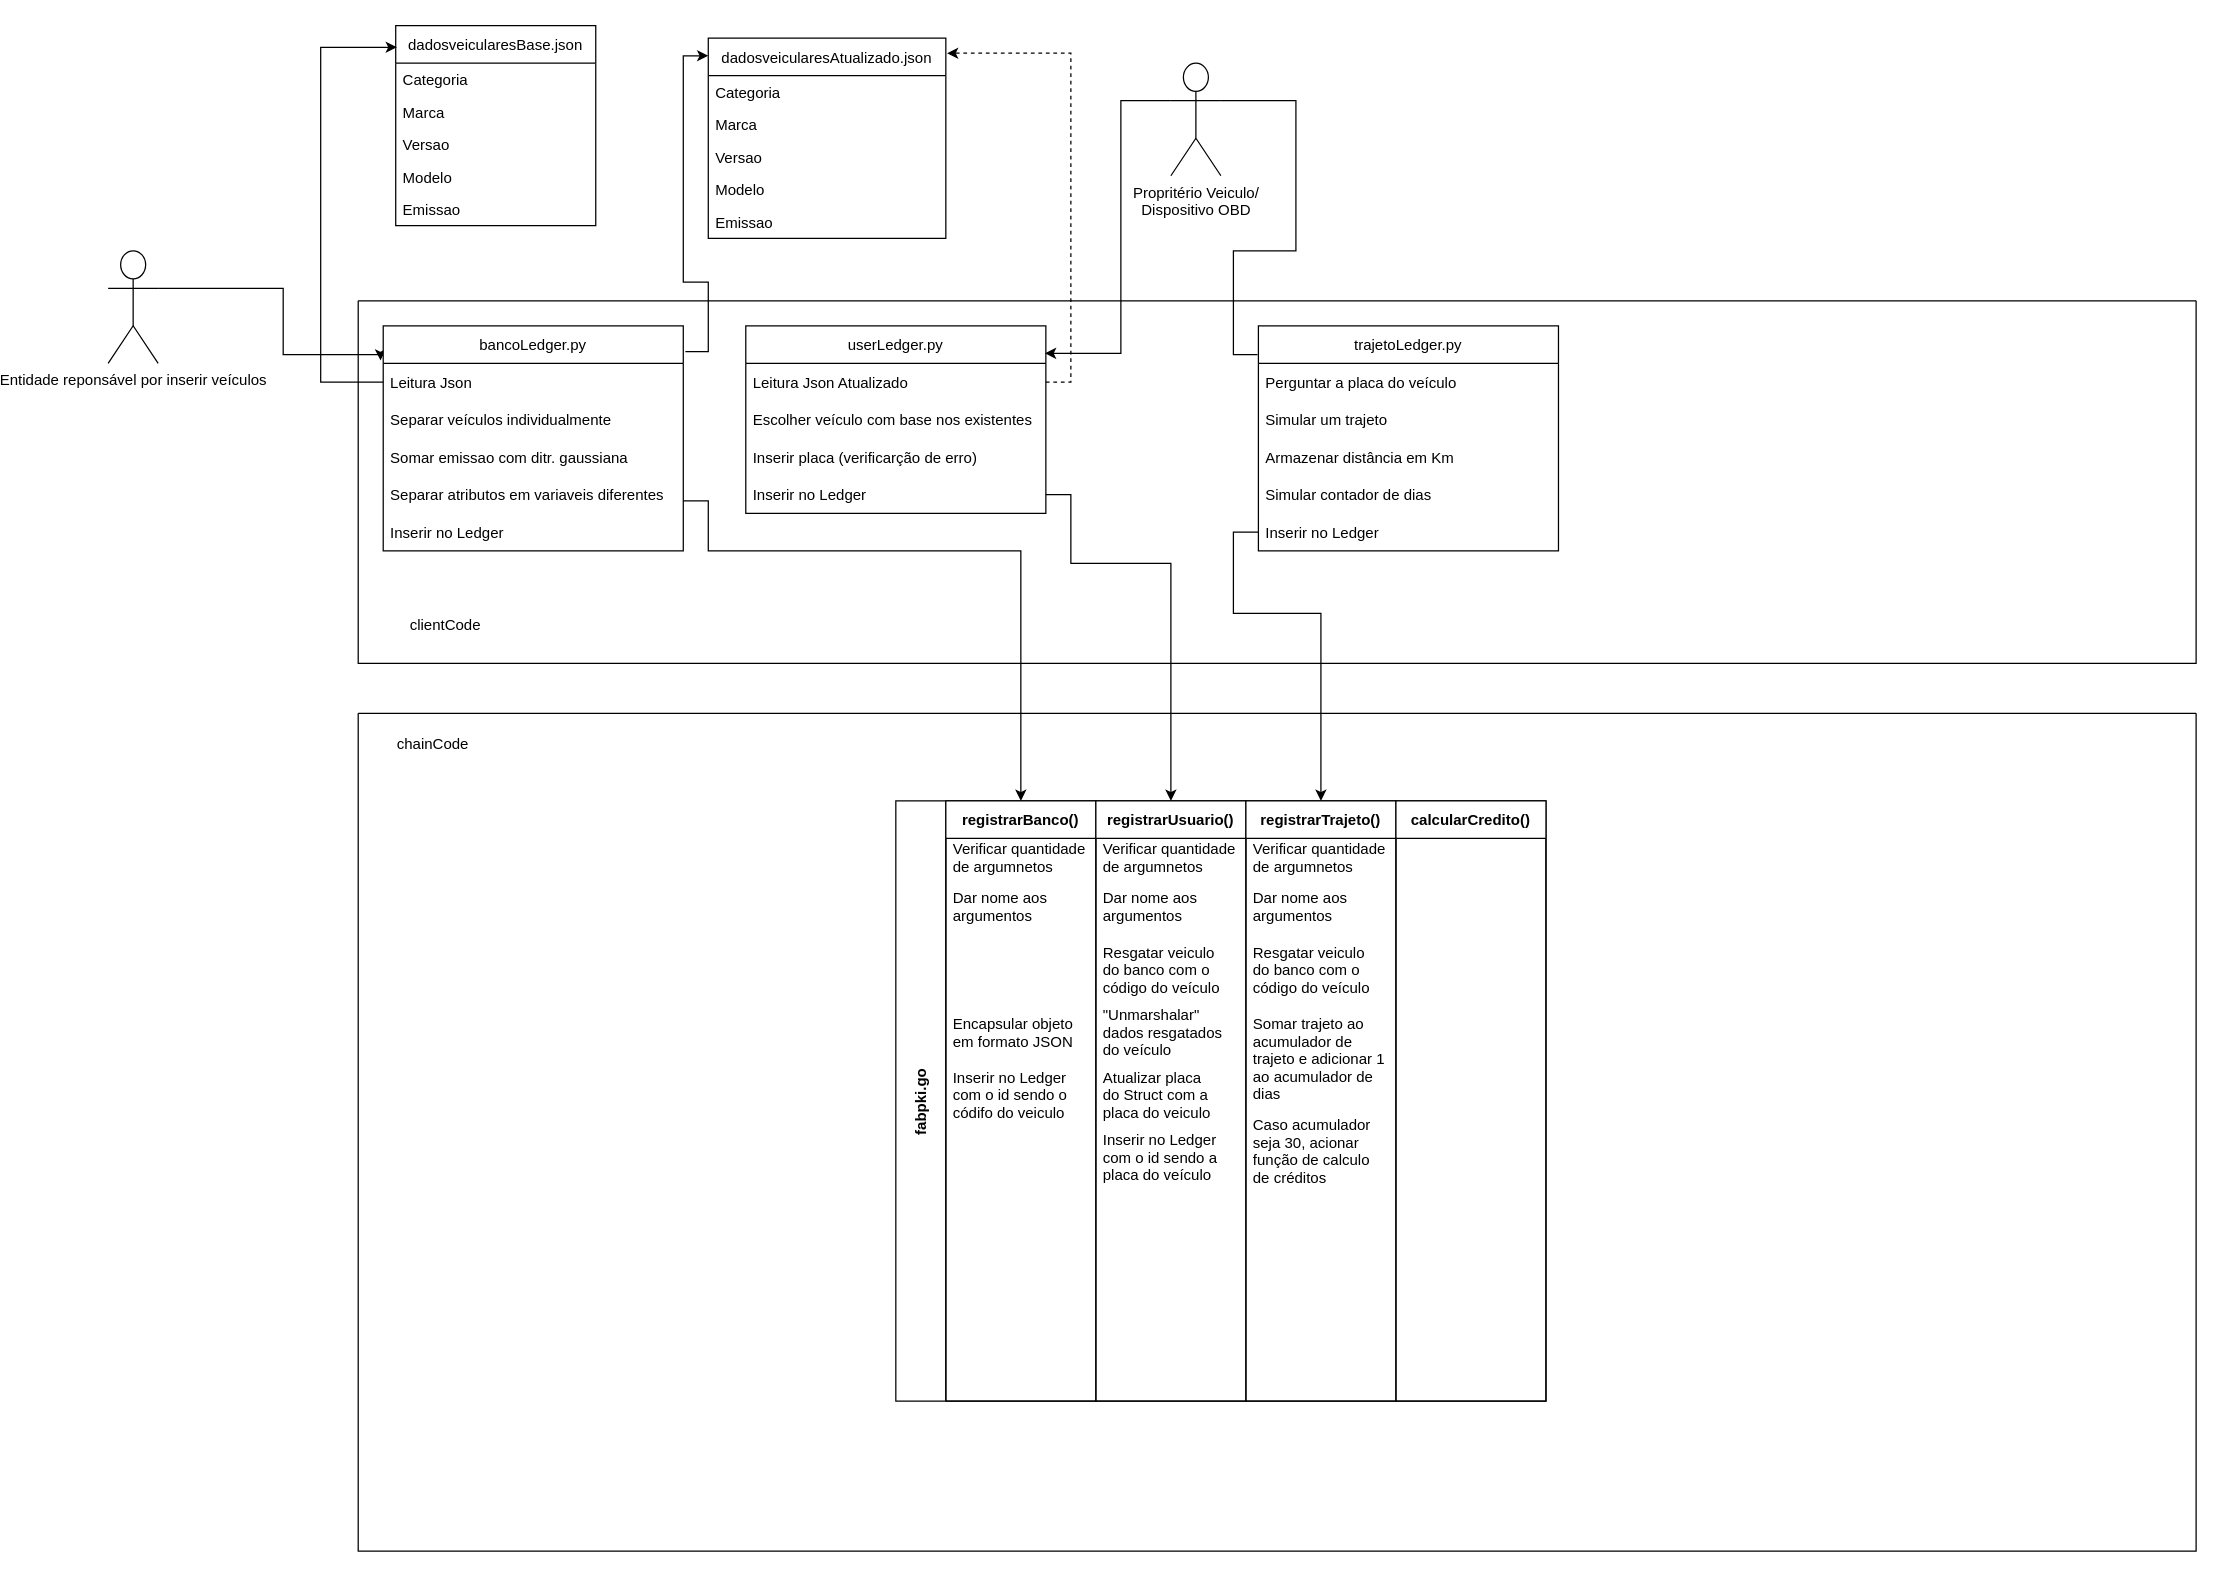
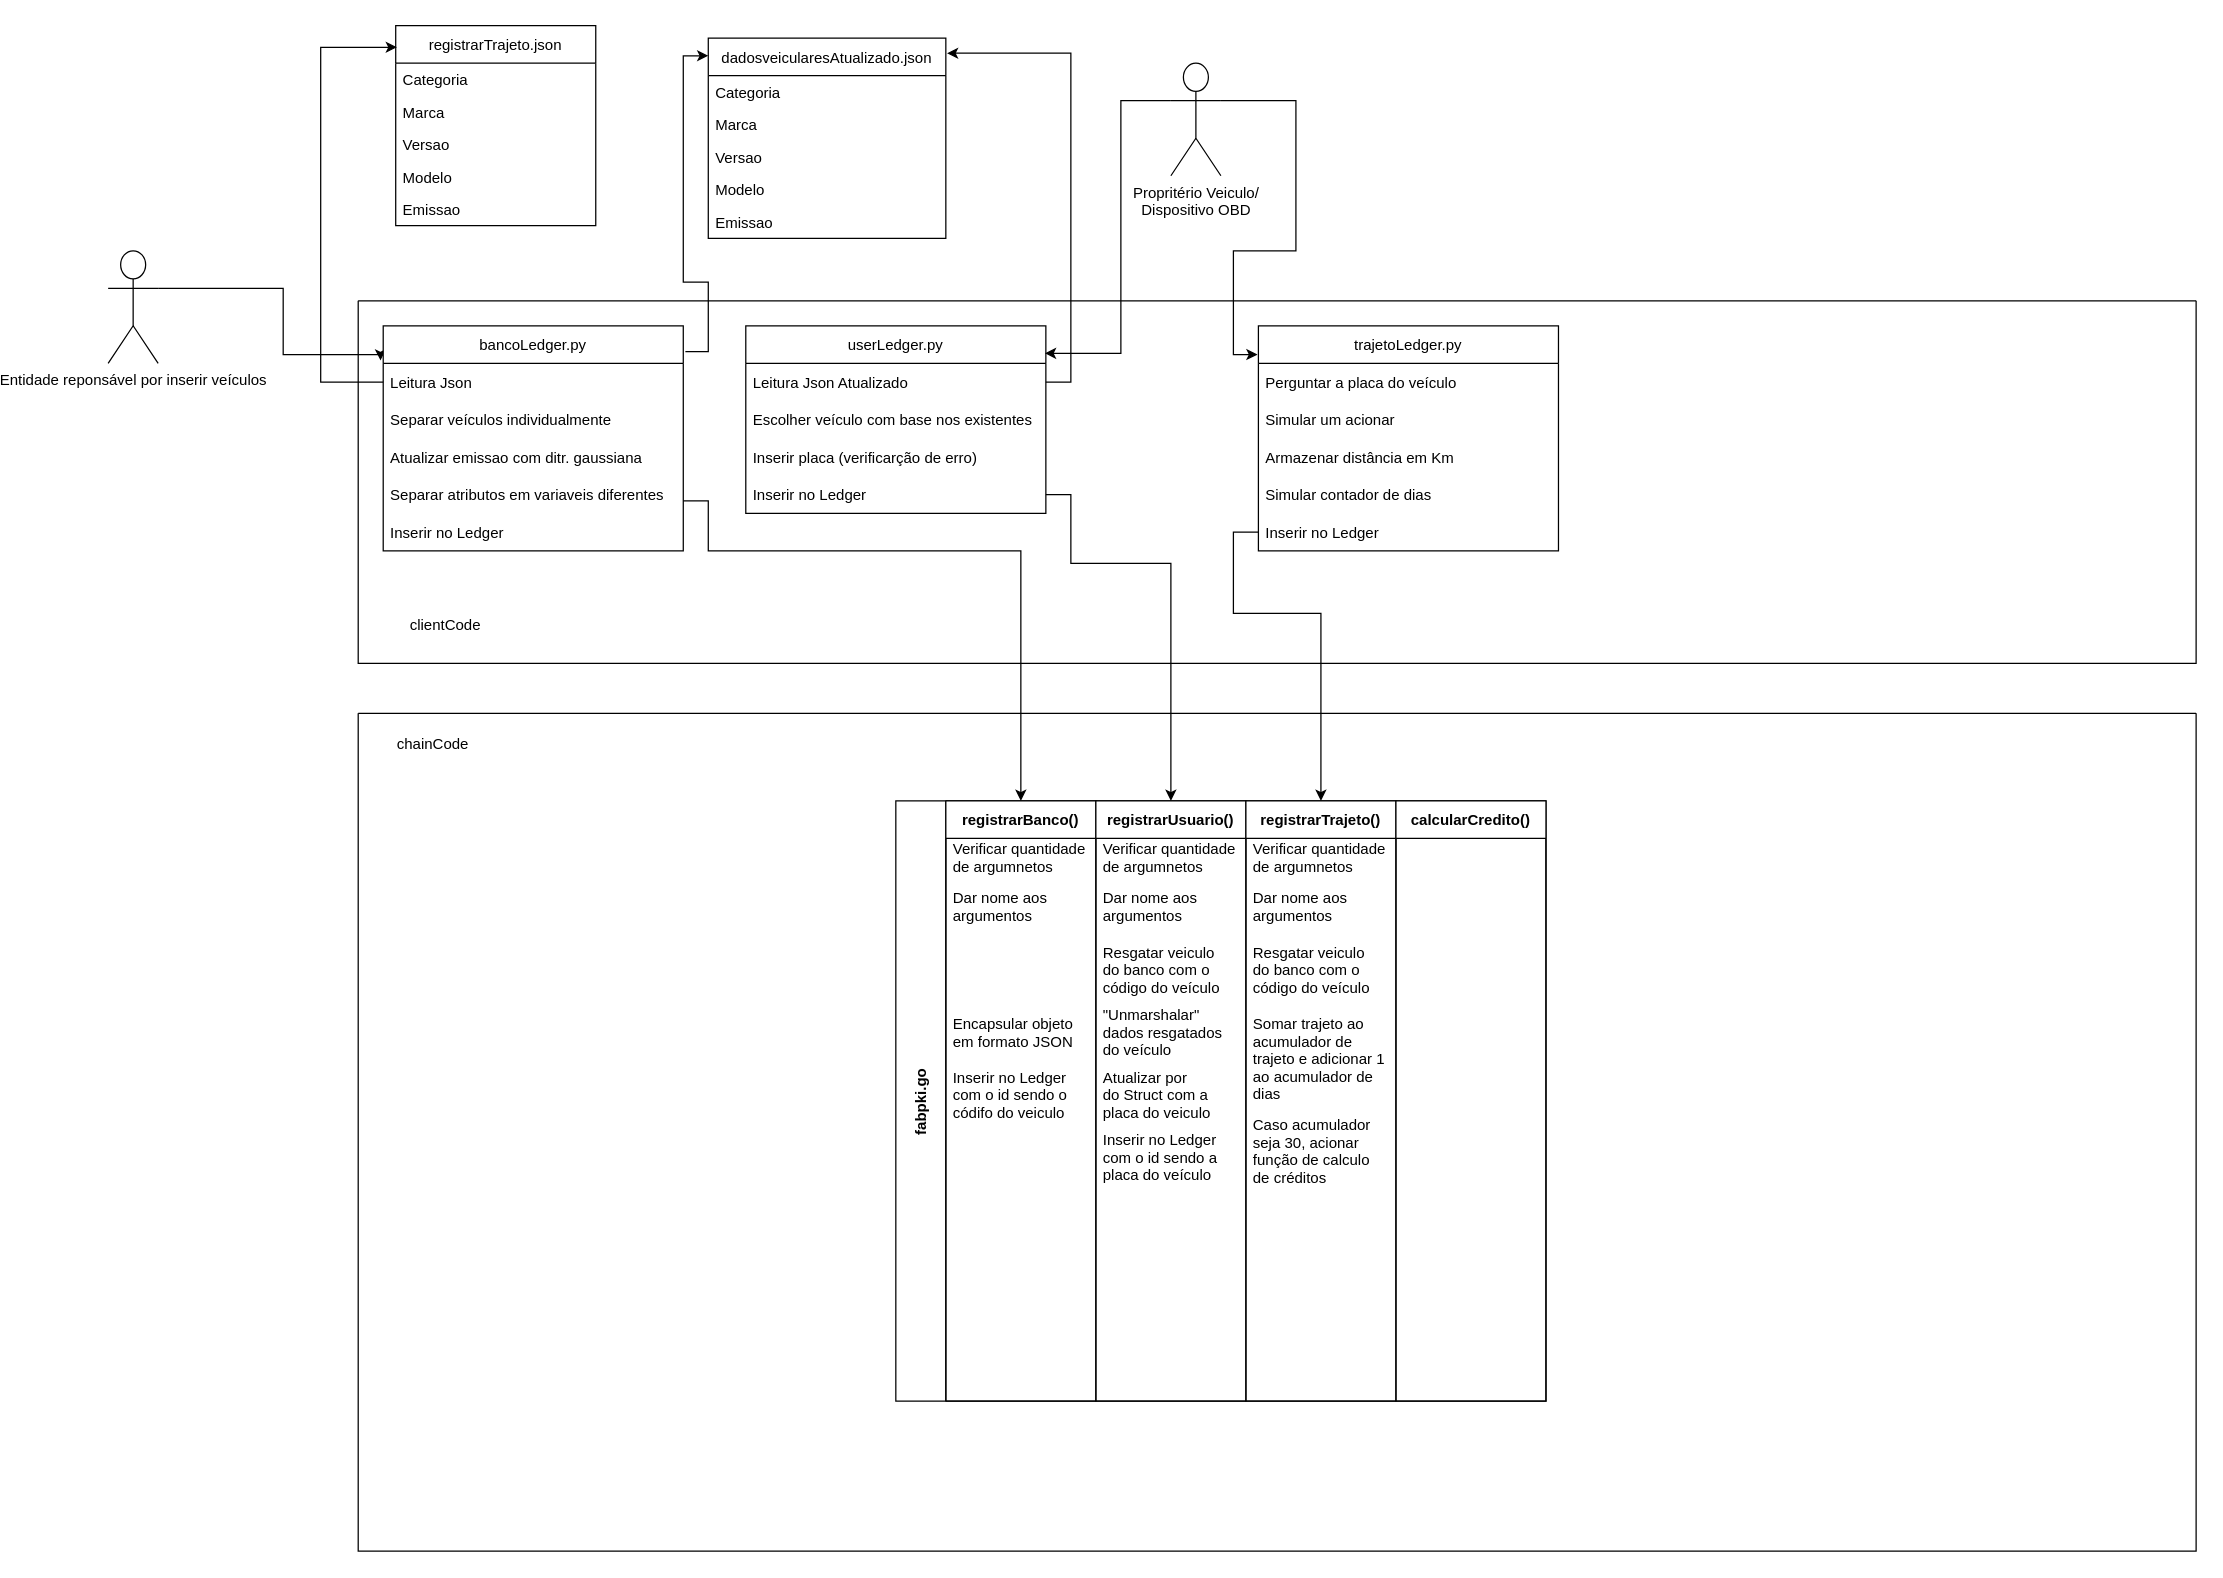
node "dadosveicularesBase.json": label "dadosveicularesBase.json" -> "registrarTrajeto.json"
edge "Leitura Json Atualizado" -> "dadosveicularesAtualizado.json": style dashed -> solid
edge "Propritério Veiculo/ Dispositivo OBD" -- "trajetoLedger.py": arrowhead none -> classic
node "Simular um trajeto": label "Simular um trajeto" -> "Simular um acionar"
node "Somar emissao com ditr. gaussiana": label "Somar emissao com ditr. gaussiana" -> "Atualizar emissao com ditr. gaussiana"
node "Atualizar placa do Struct com a placa do veiculo": label "Atualizar placa do Struct com a placa do veiculo" -> "Atualizar por do Struct com a placa do veiculo"
